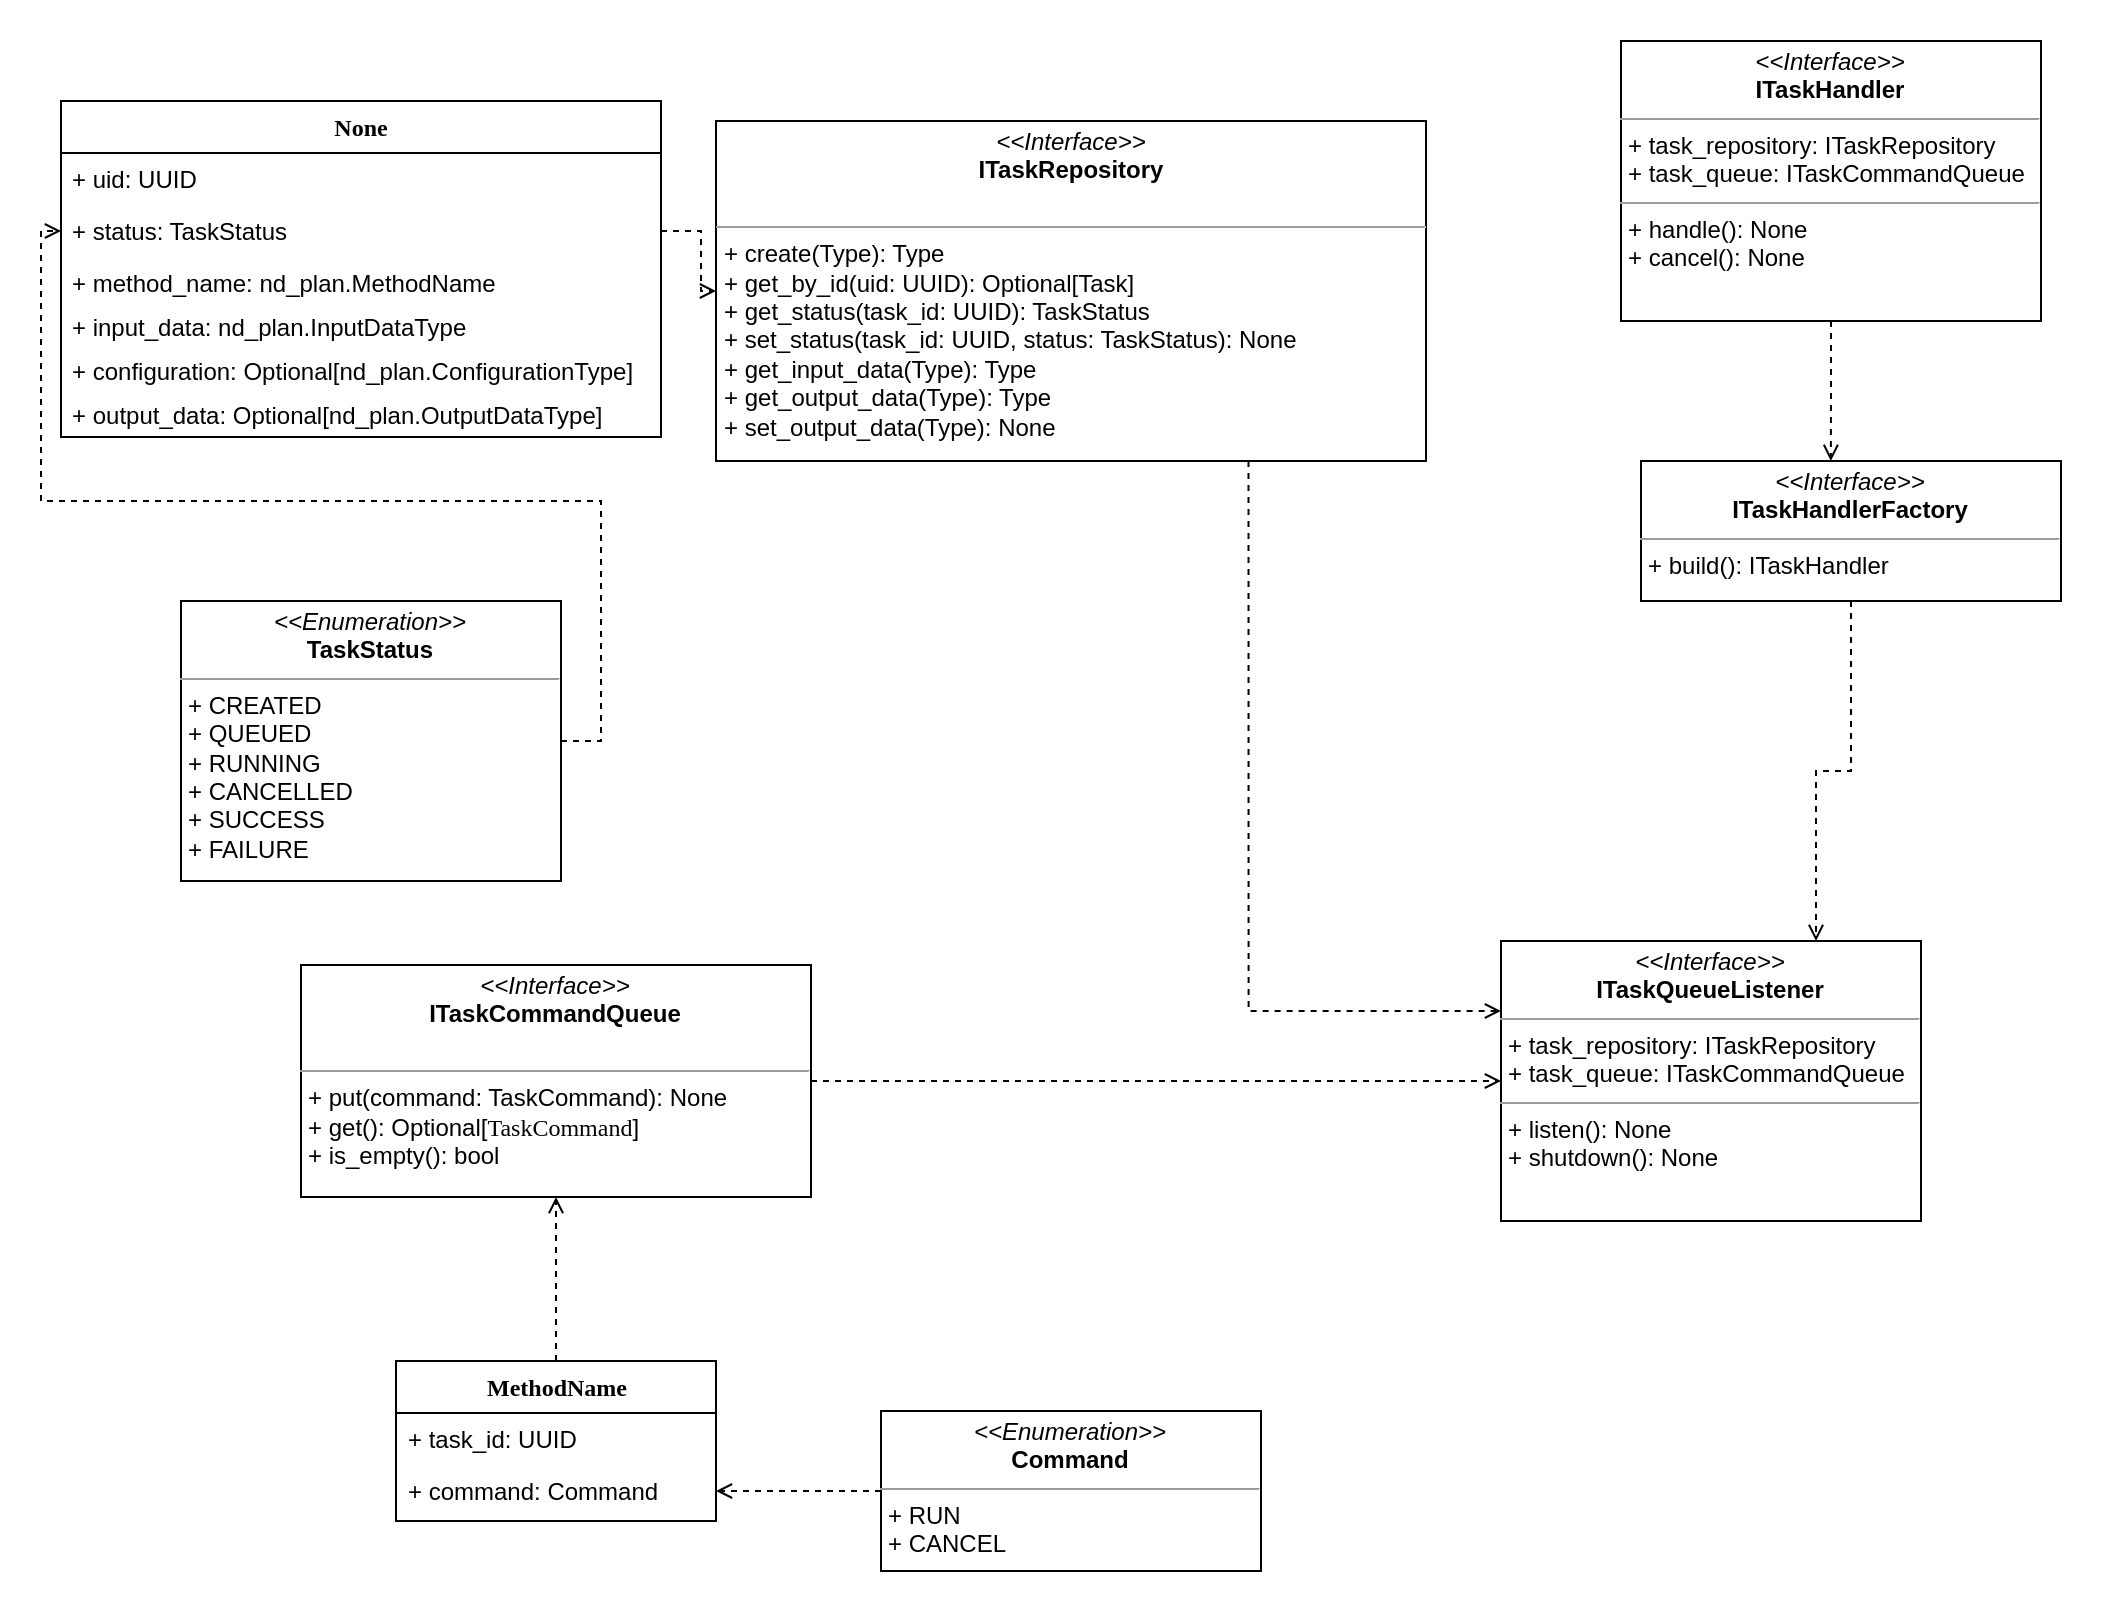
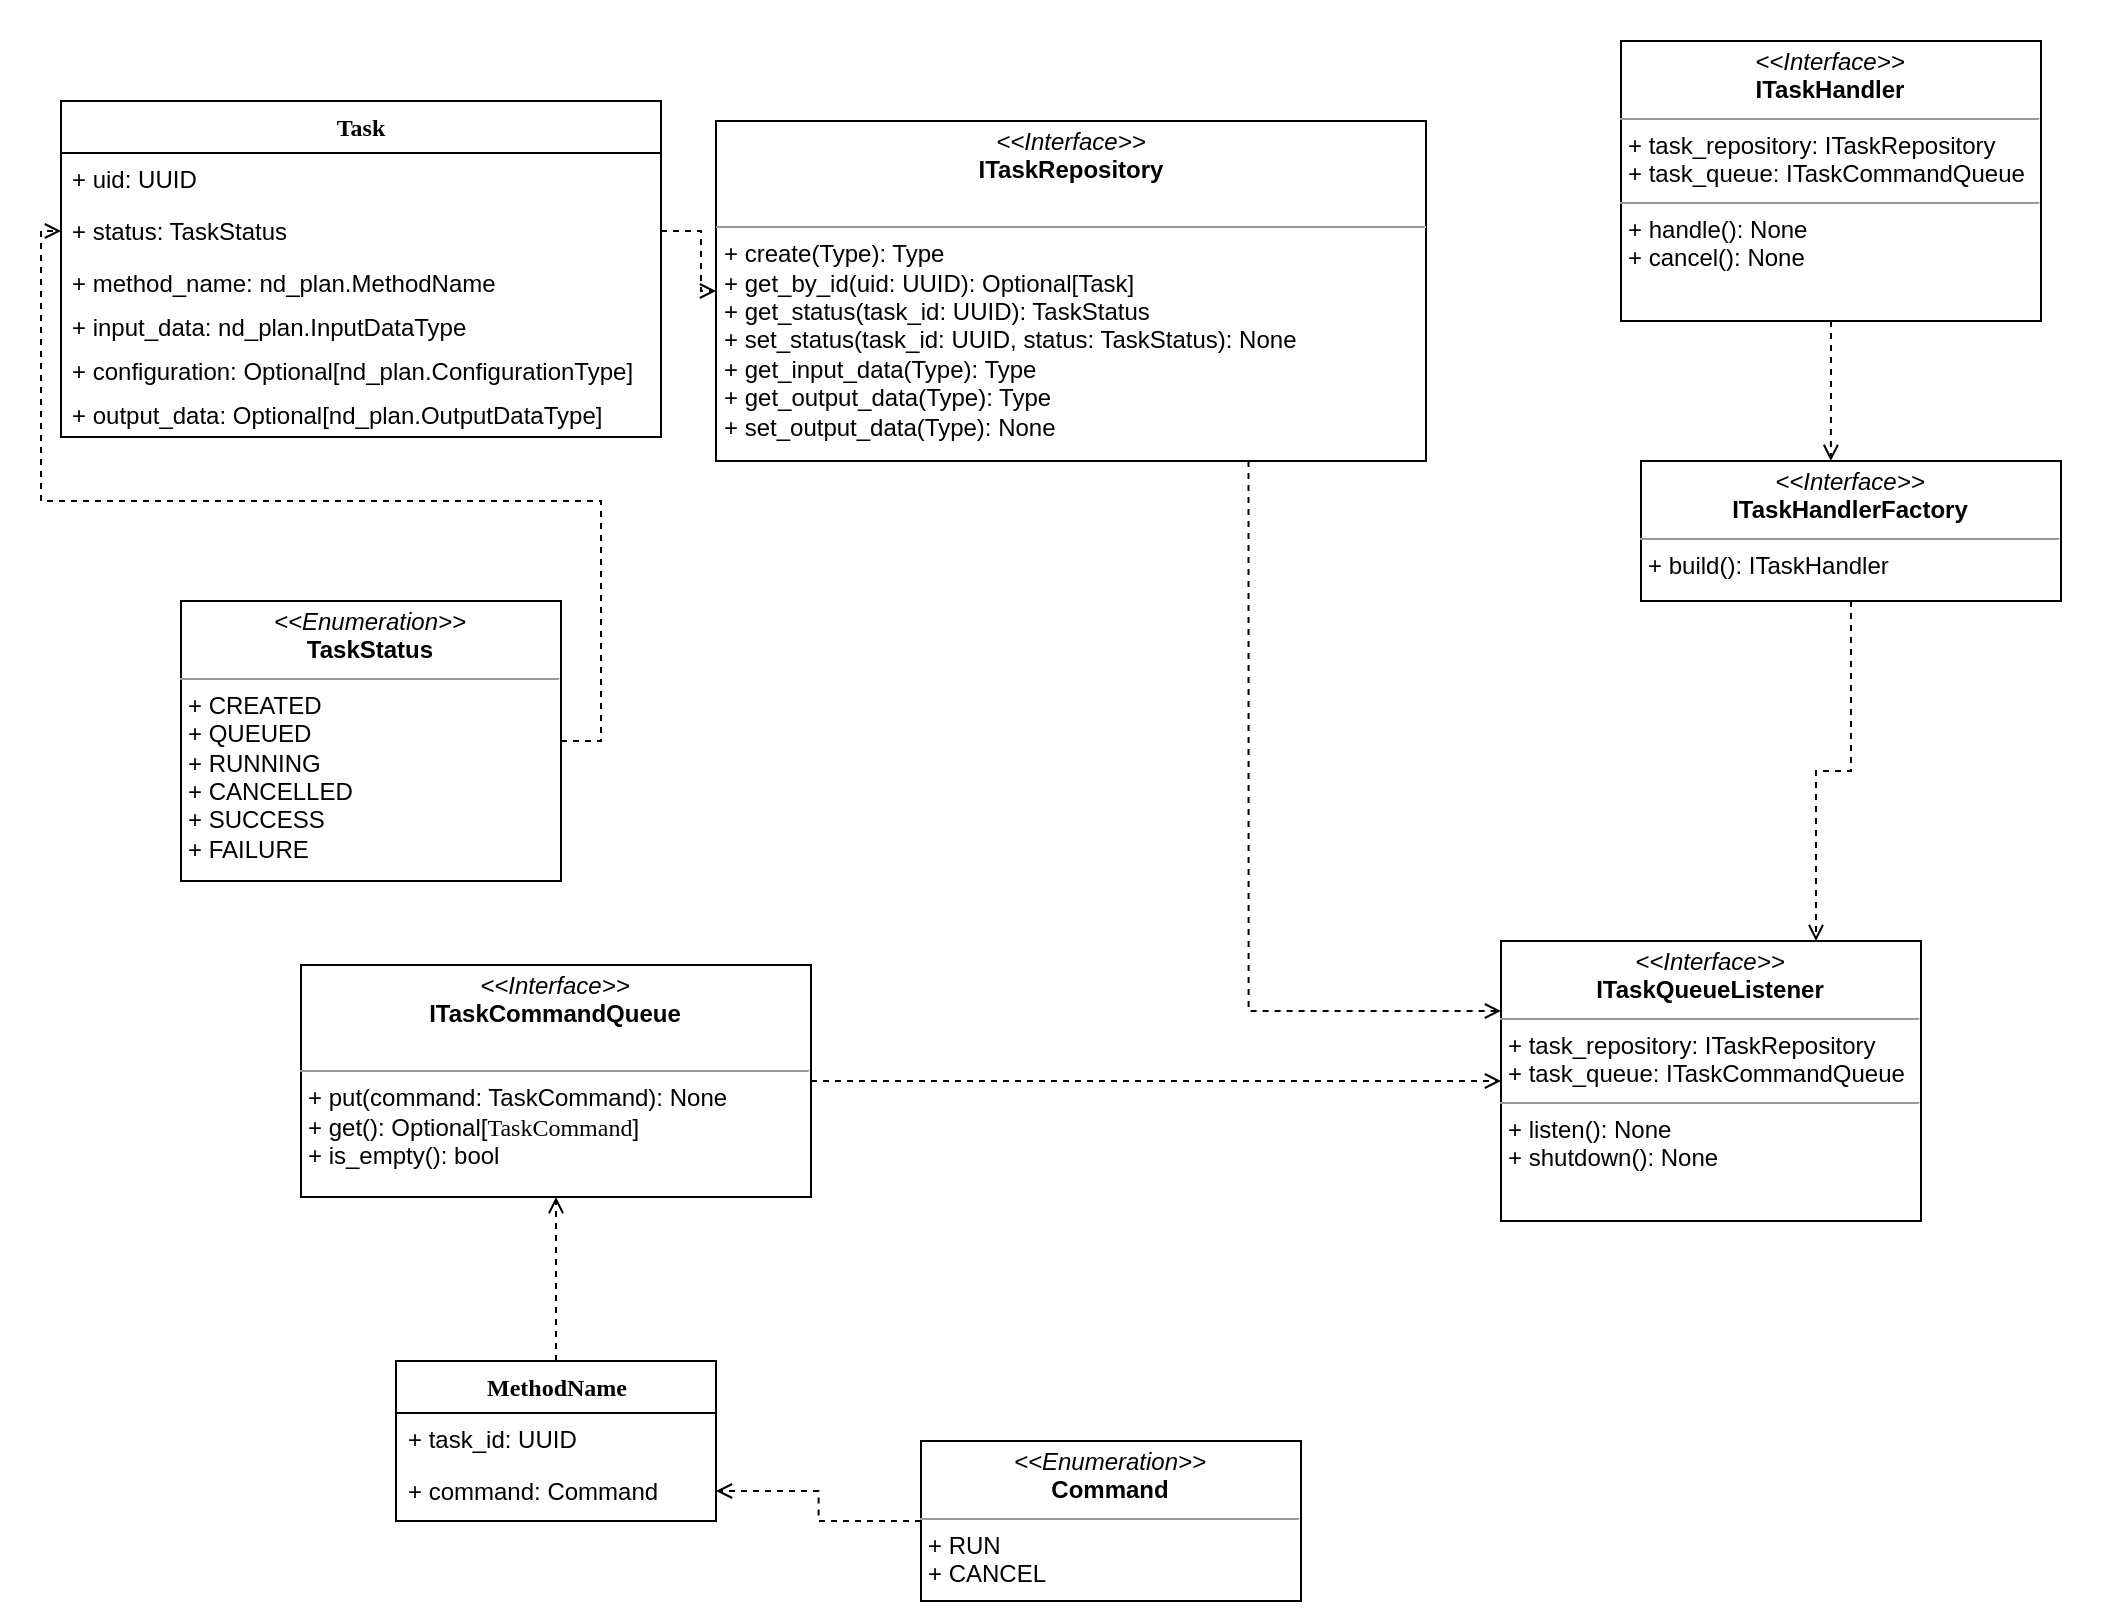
node "None": label "None" -> "Task"
node "<<Enumeration>> Command + RUN + CANCEL": moved (1071, 1491) -> (1111, 1521)
